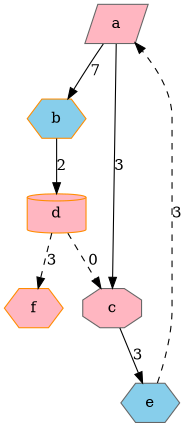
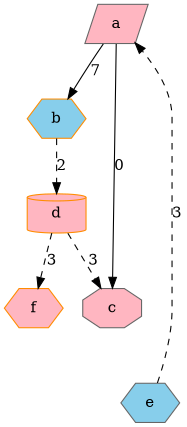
edge "b" -> "d": style solid -> dashed
edge "a" -> "c": label "3" -> "0"
edge "d" -> "c": label "0" -> "3"
edge "c" -> "e": removed, label "3"
